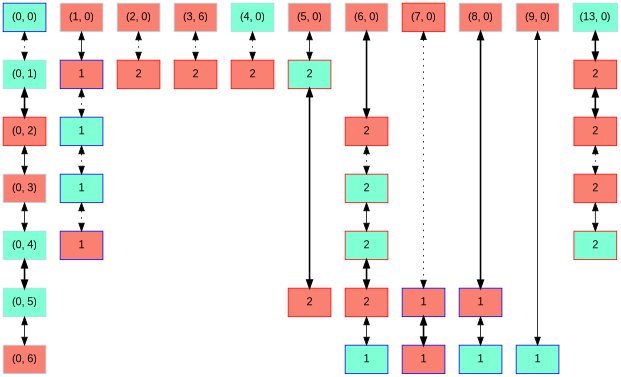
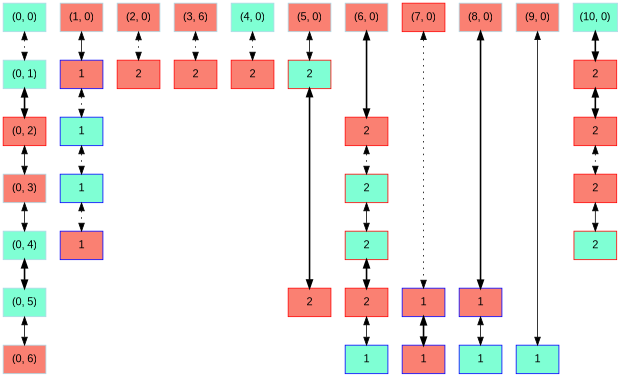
node "(0, 0)": color blue -> lightblue
node "(13, 0)": label "(13, 0)" -> "(10, 0)"
